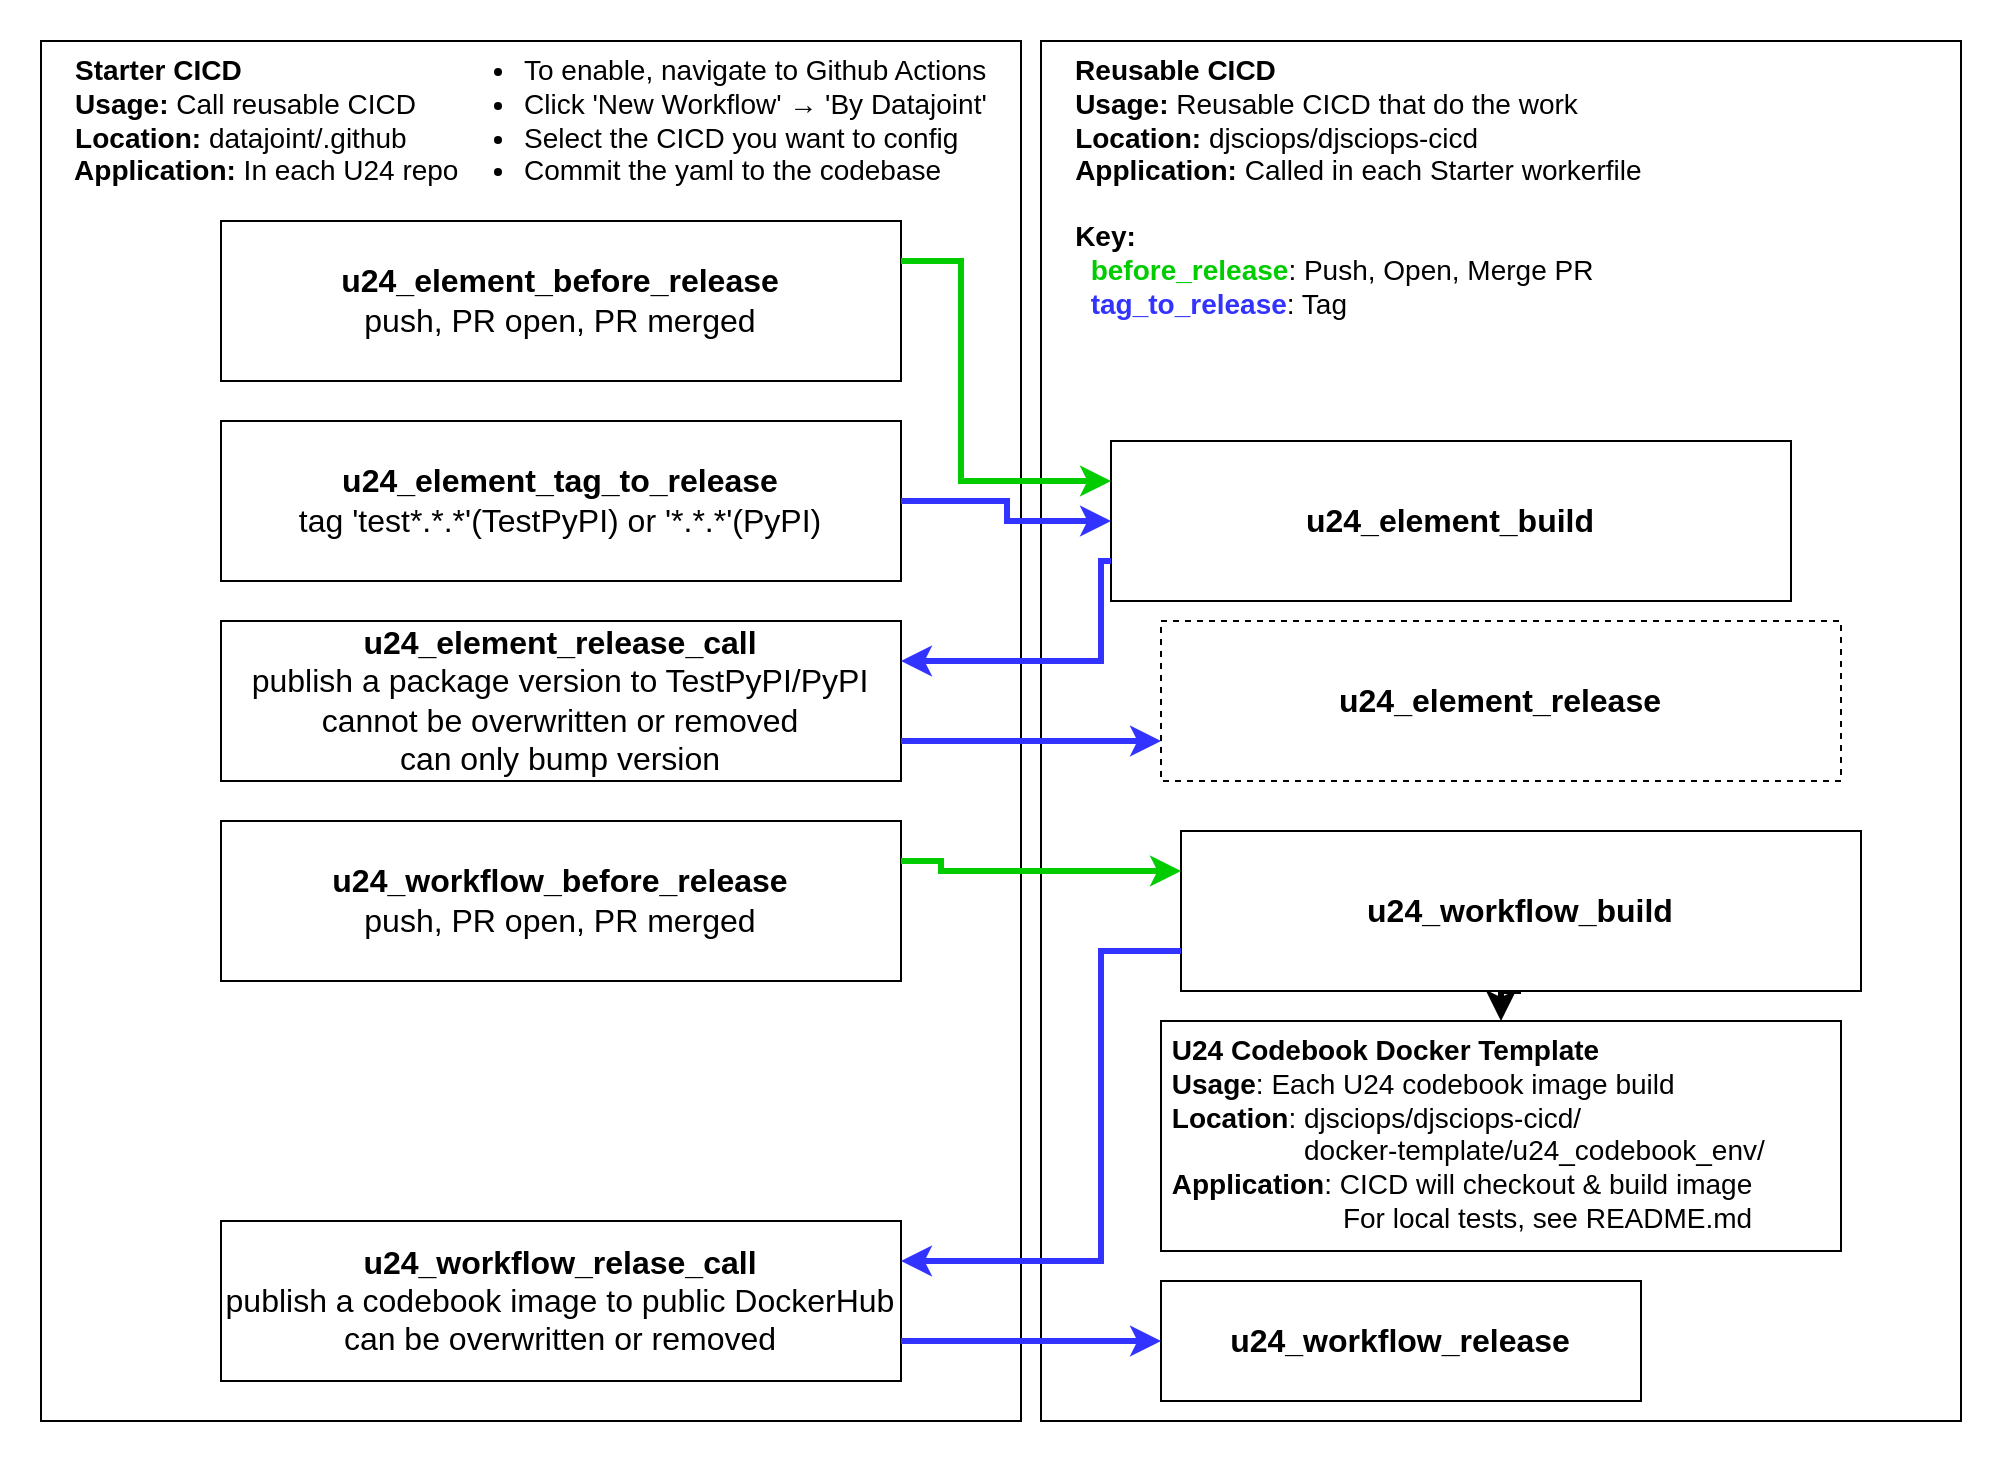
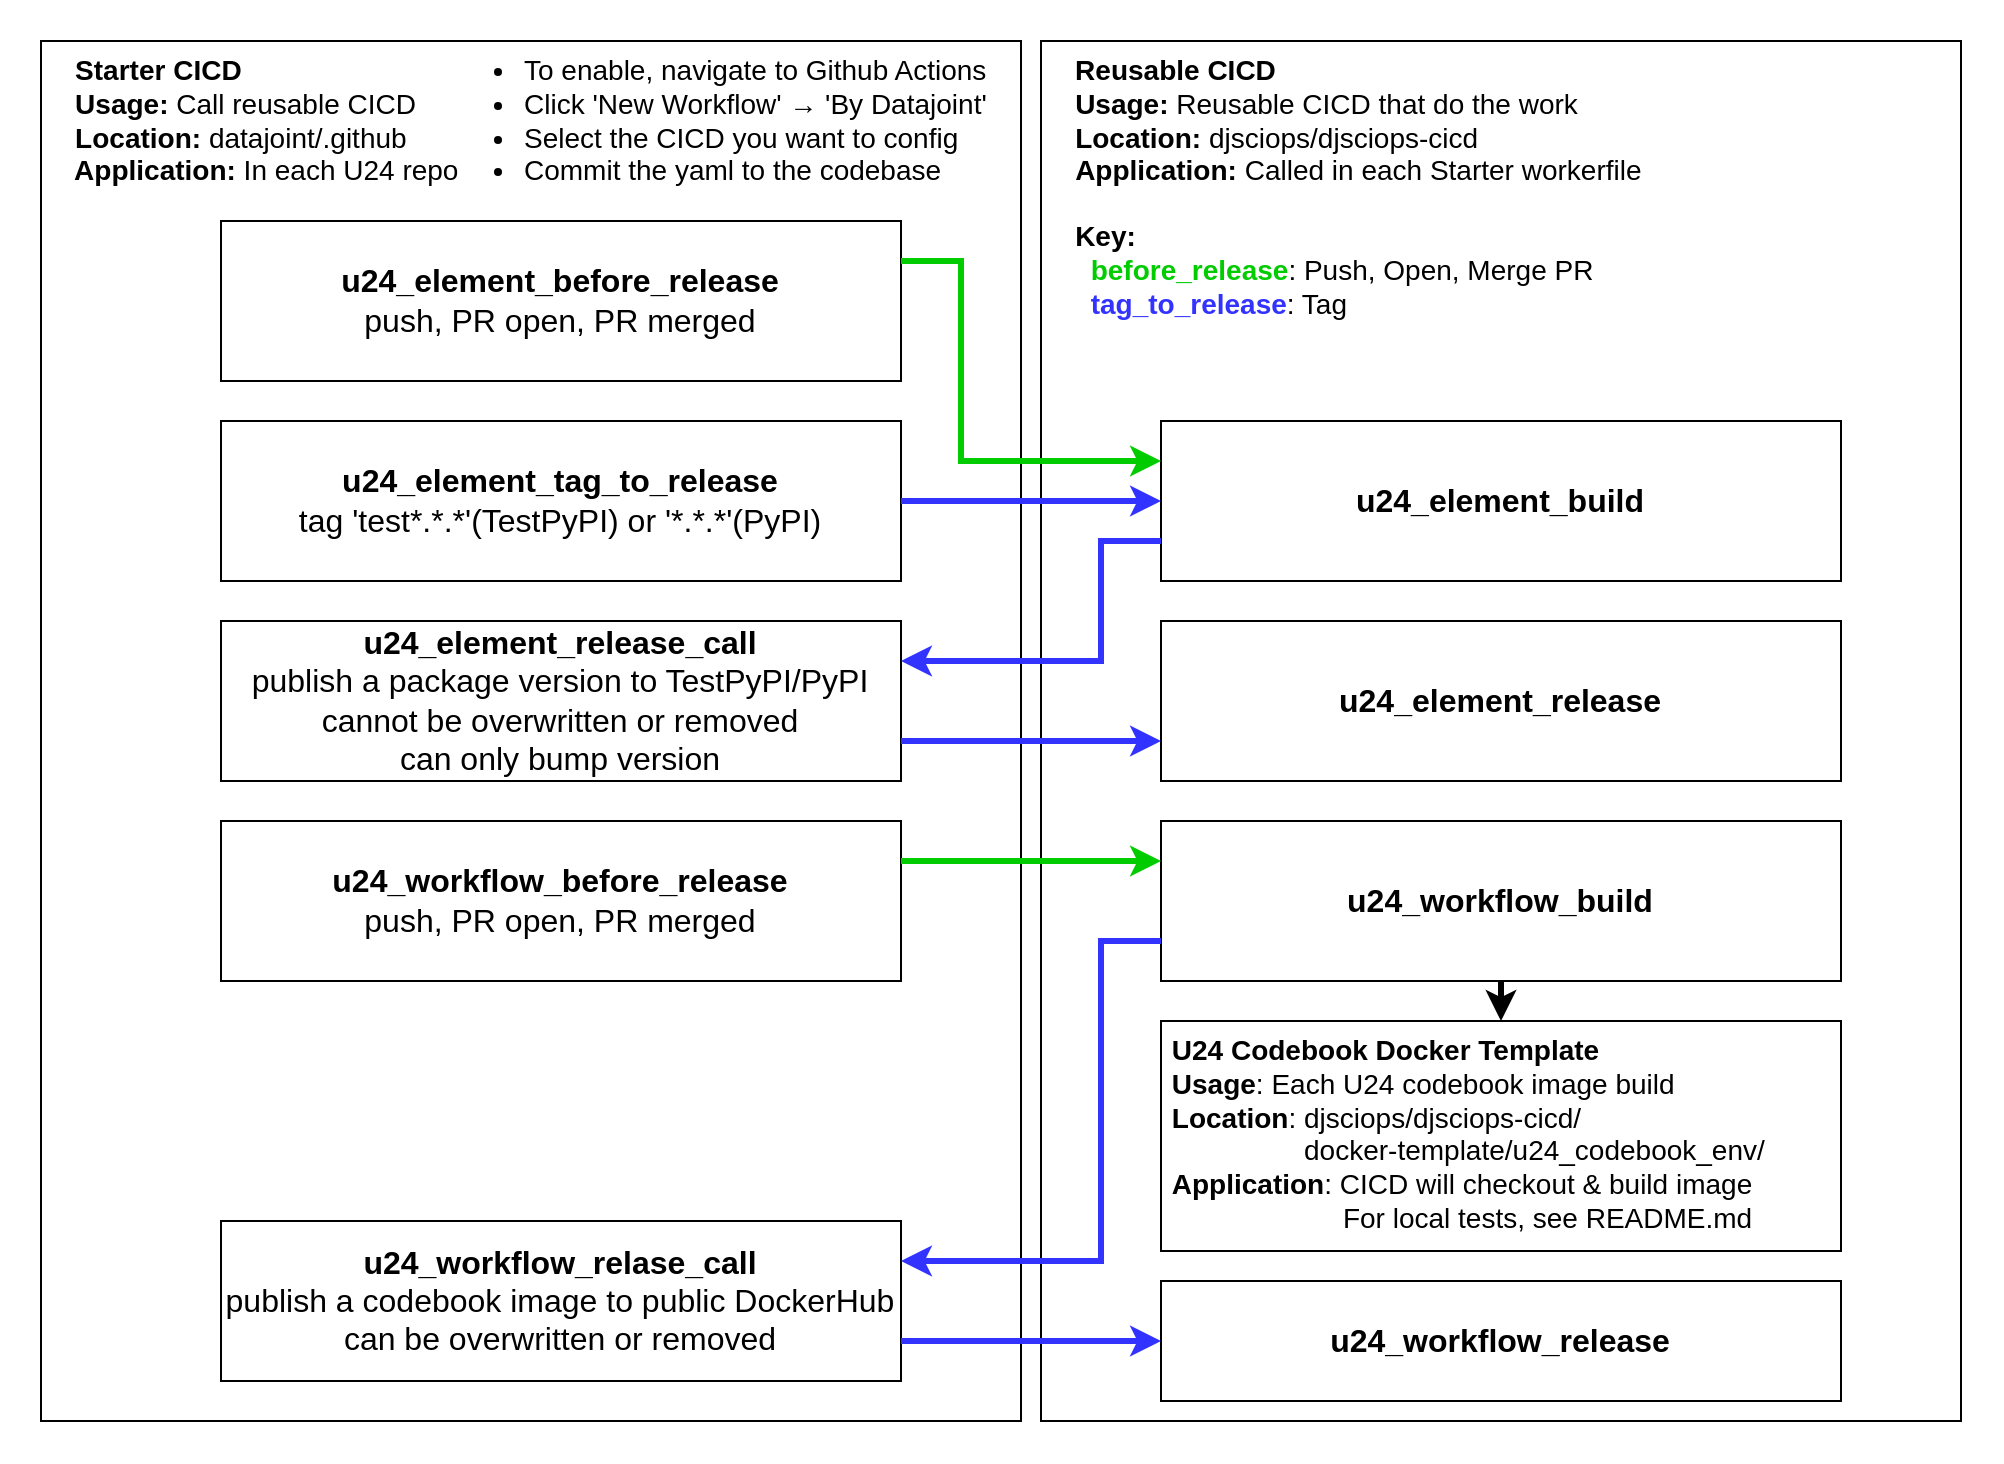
node "u24_element_build": moved (1451, 521) -> (1501, 501)
node "u24_element_release": style dashed -> solid
node "u24_workflow_build": moved (1521, 911) -> (1501, 901)
node "u24_workflow_release": size 480x120 -> 680x120
